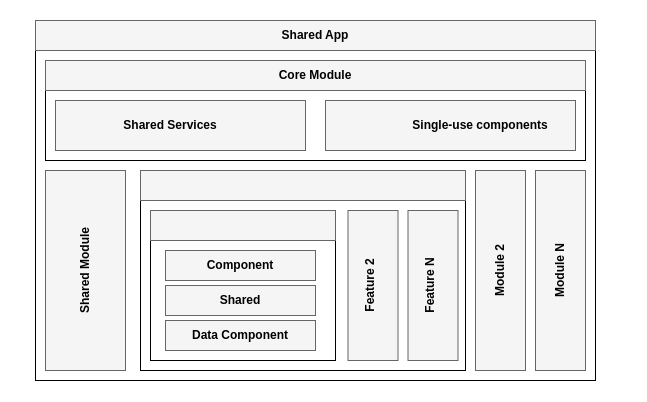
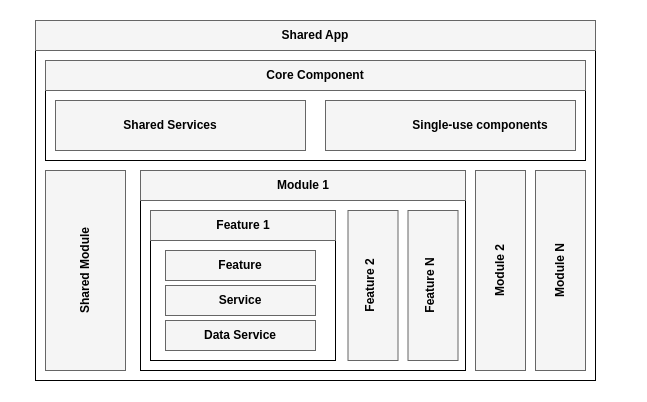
node "Core Module": label "Core Module" -> "Core Component"
node "Module 1": added
node "Feature 1": added
node "Component": label "Component" -> "Feature"
node "Shared": label "Shared" -> "Service"
node "Data Component": label "Data Component" -> "Data Service"
